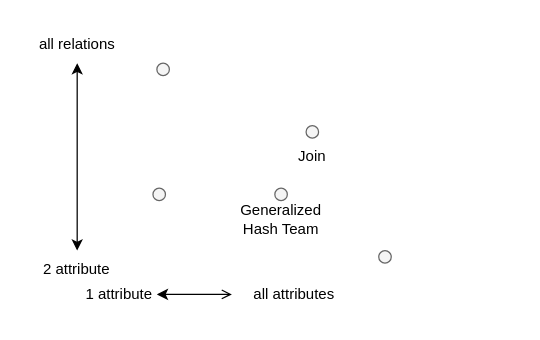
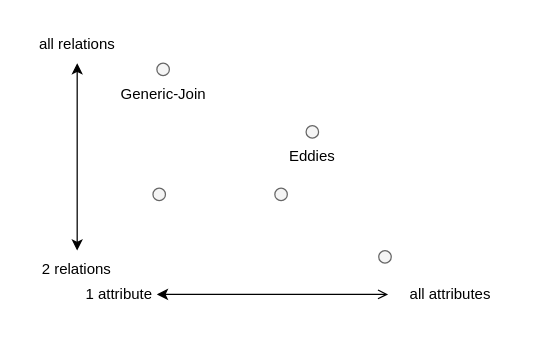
node "Generic-Join": added
node "Join": label "Join" -> "Eddies"
node "Generalized Hash Team": removed
node "2 attribute": label "2 attribute" -> "2 relations"
node "all attributes": moved (294, 294) -> (451, 294)
